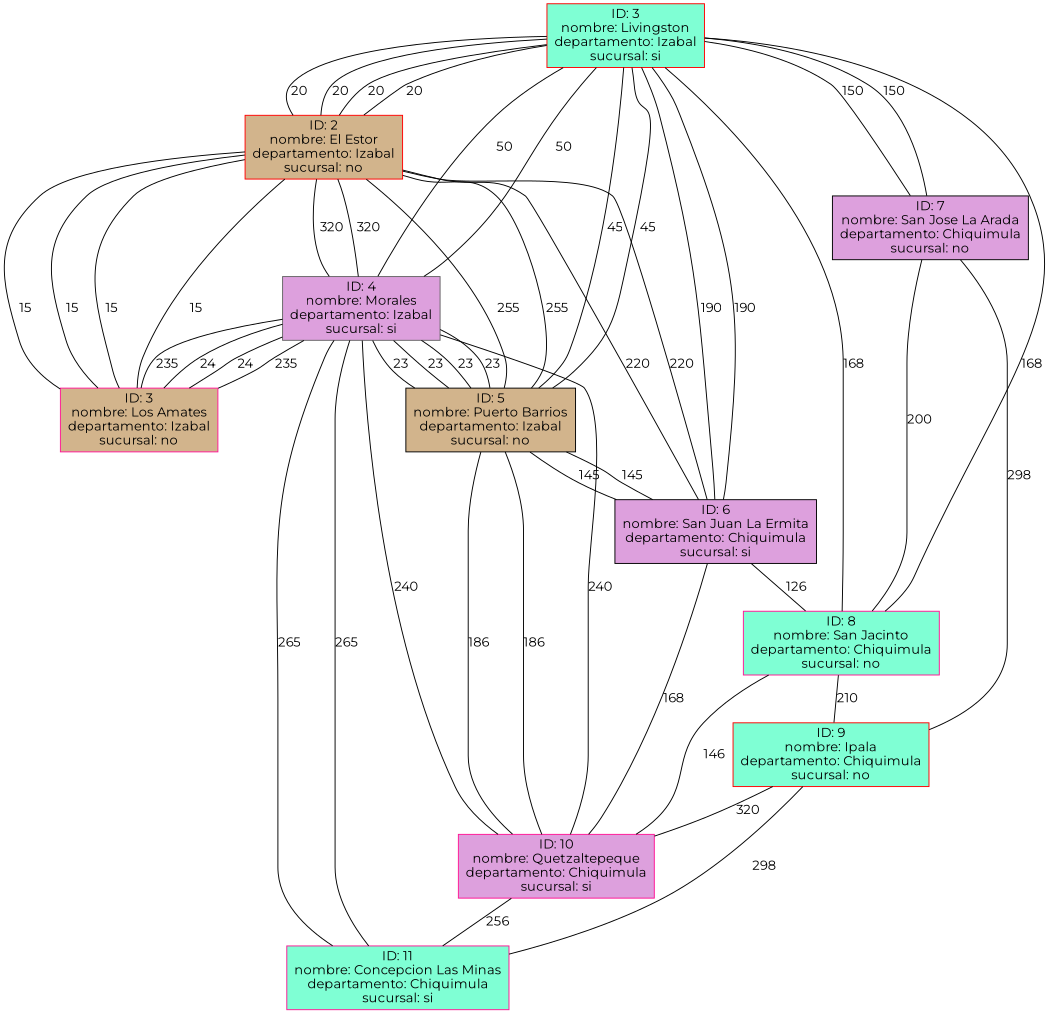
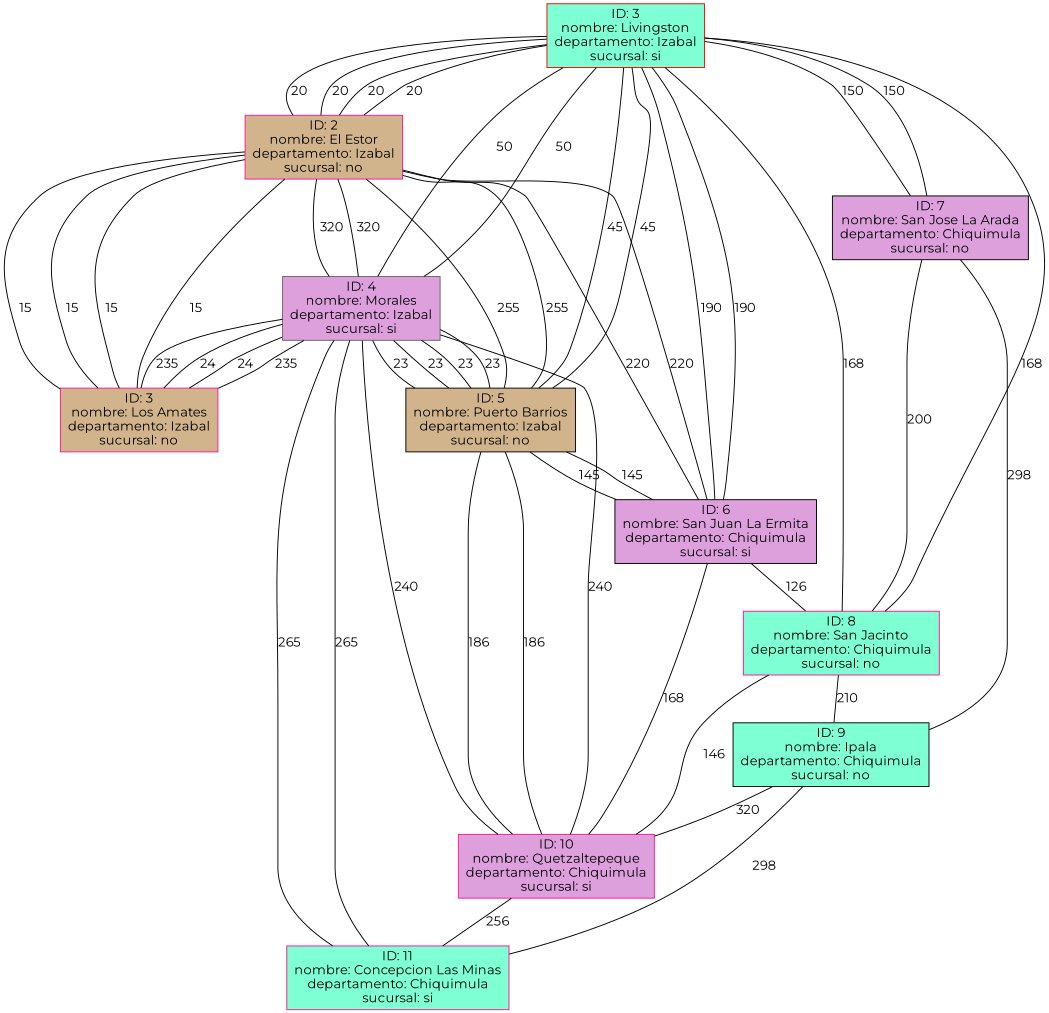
node "ID: 2 nombre: El Estor departamento: Izabal sucursal: no": color red -> deeppink
node "ID: 9 nombre: Ipala departamento: Chiquimula sucursal: no": color red -> black
